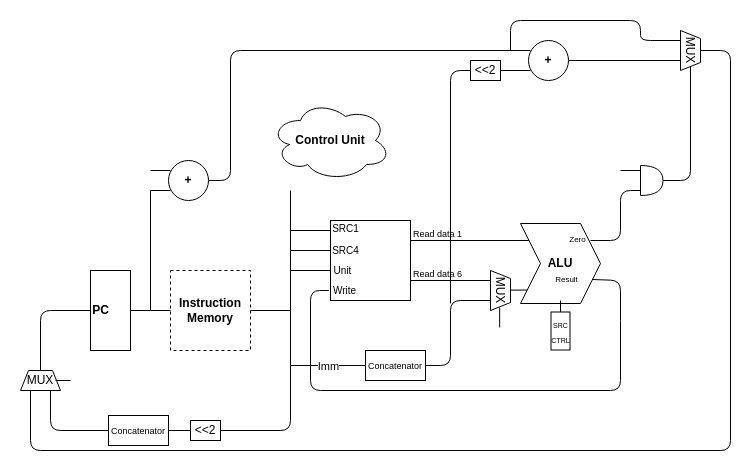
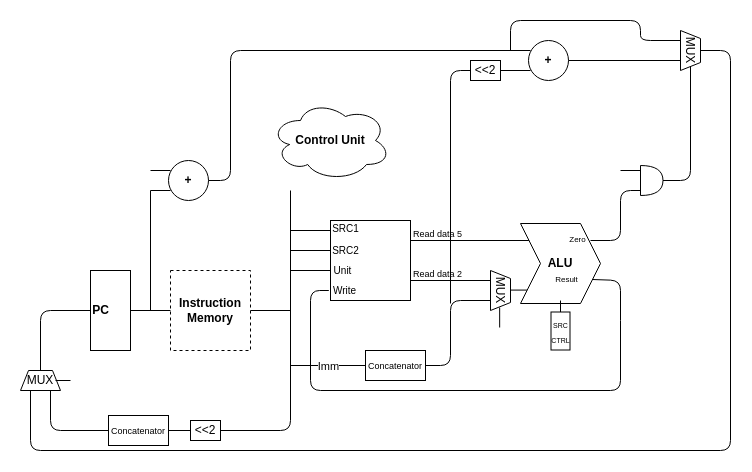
node "Read data 1": label "Read data 1" -> "Read data 5"
node "SRC4": label "SRC4" -> "SRC2"
node "Read data 6": label "Read data 6" -> "Read data 2"
